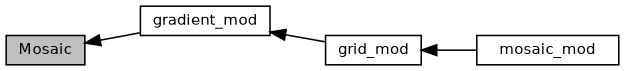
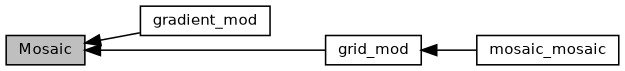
edge "grid_mod" -> "gradient_mod": now "grid_mod" -> "Mosaic"
node "mosaic_mod": label "mosaic_mod" -> "mosaic_mosaic"
